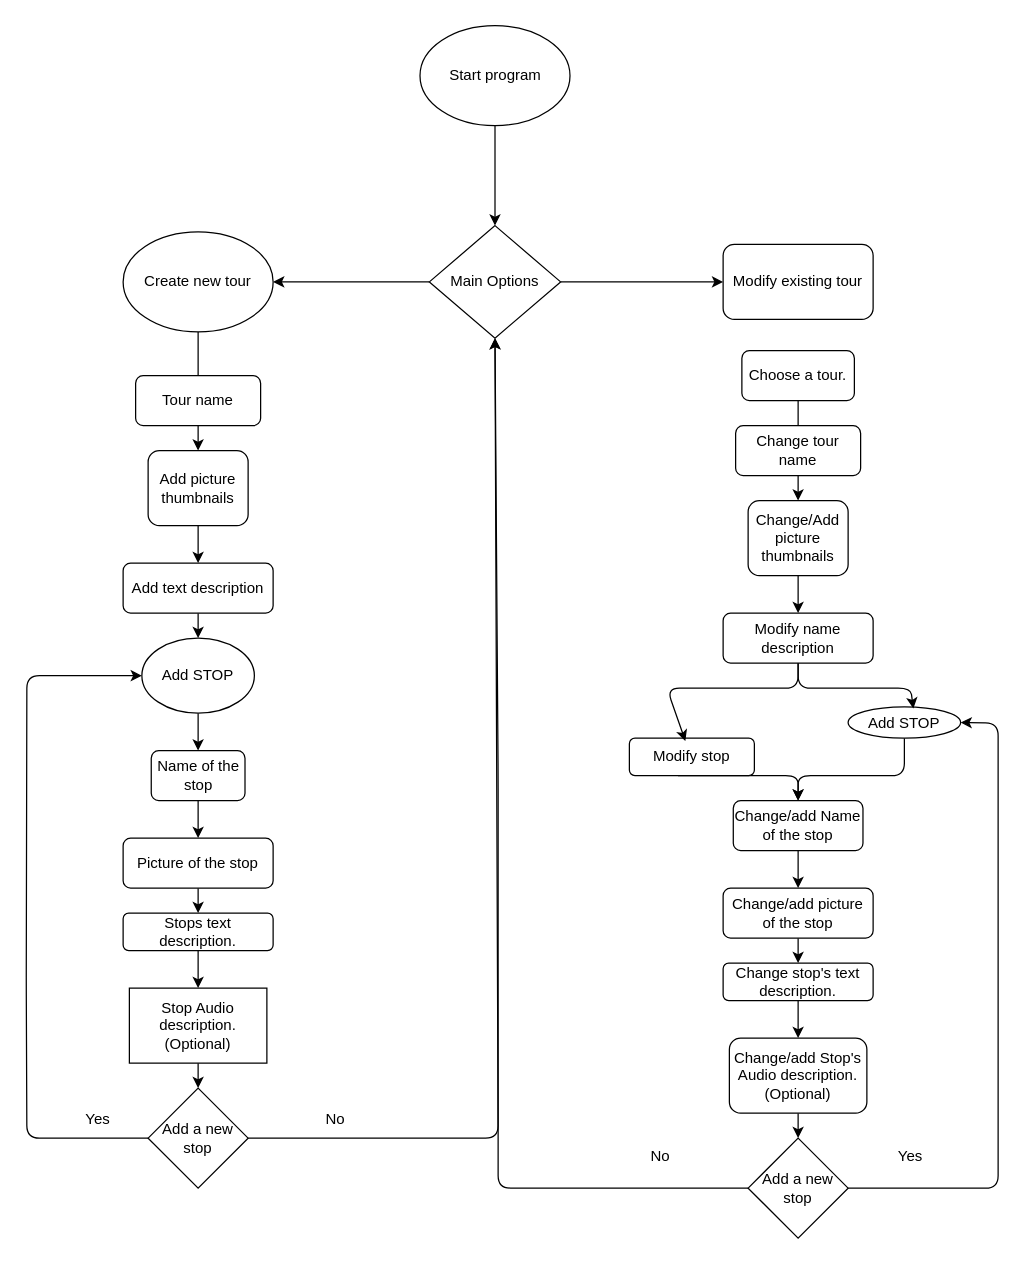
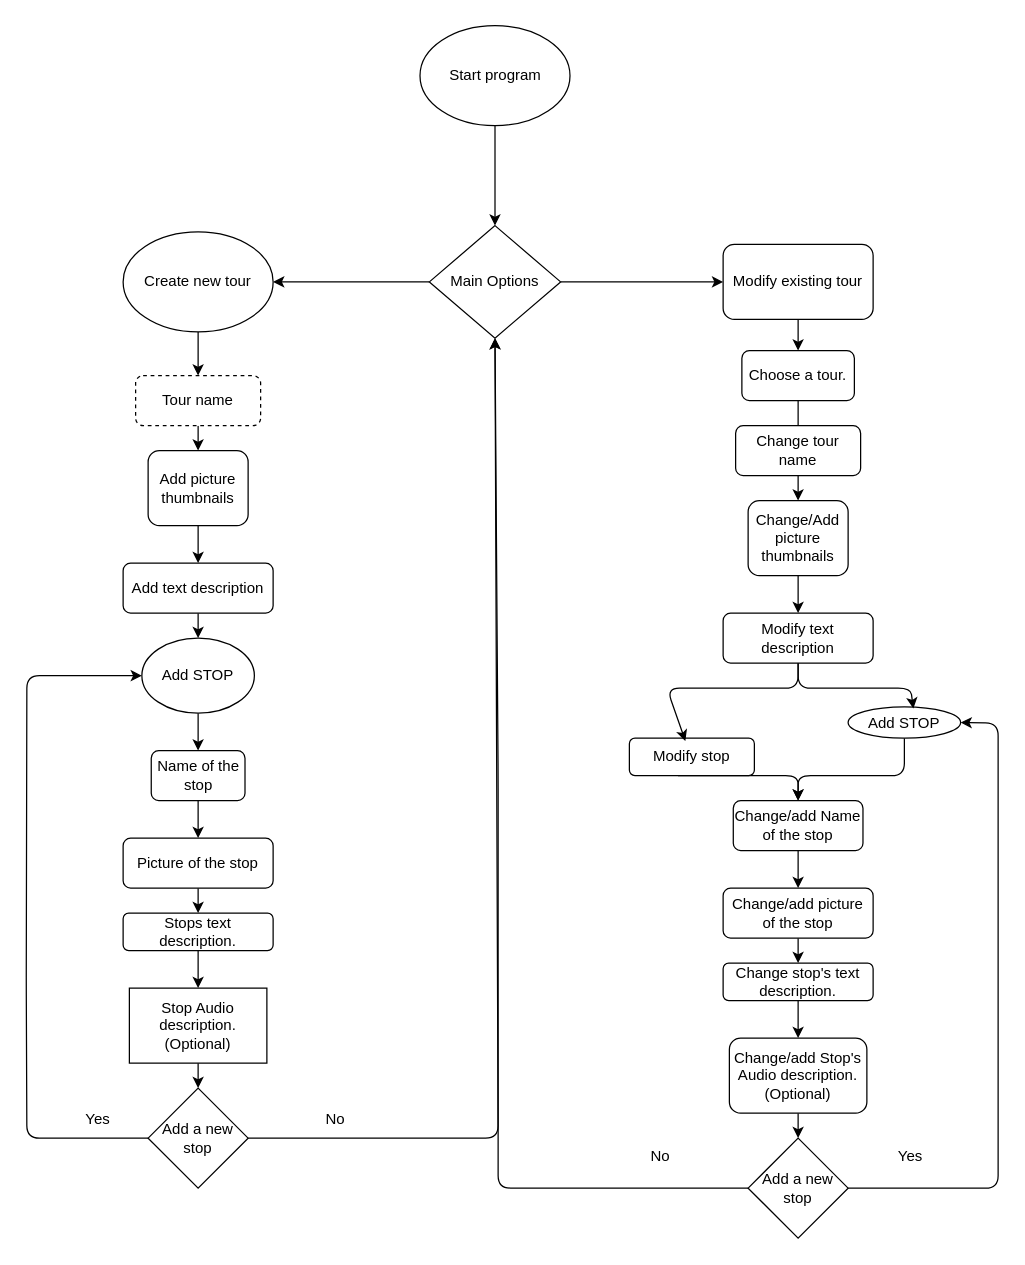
edge "Modify existing tour" -> "Choose a tour.": added
edge "Create new tour" -- "Tour name": arrowhead none -> classic
node "Tour name": style solid -> dashed
node "Modify name description": label "Modify name description" -> "Modify text description"
